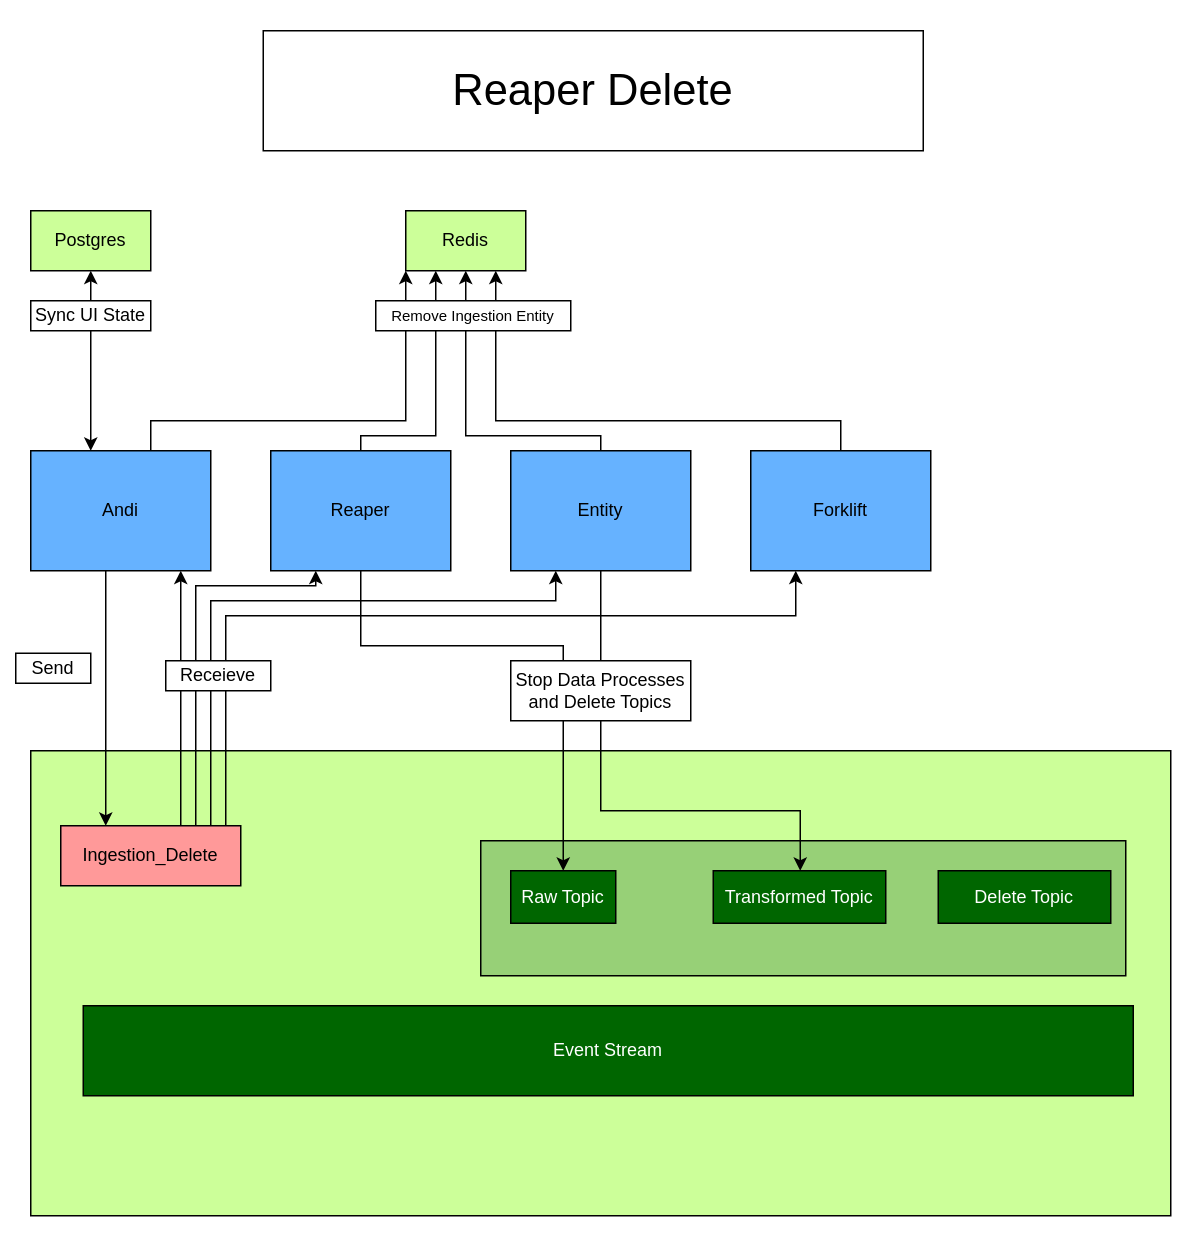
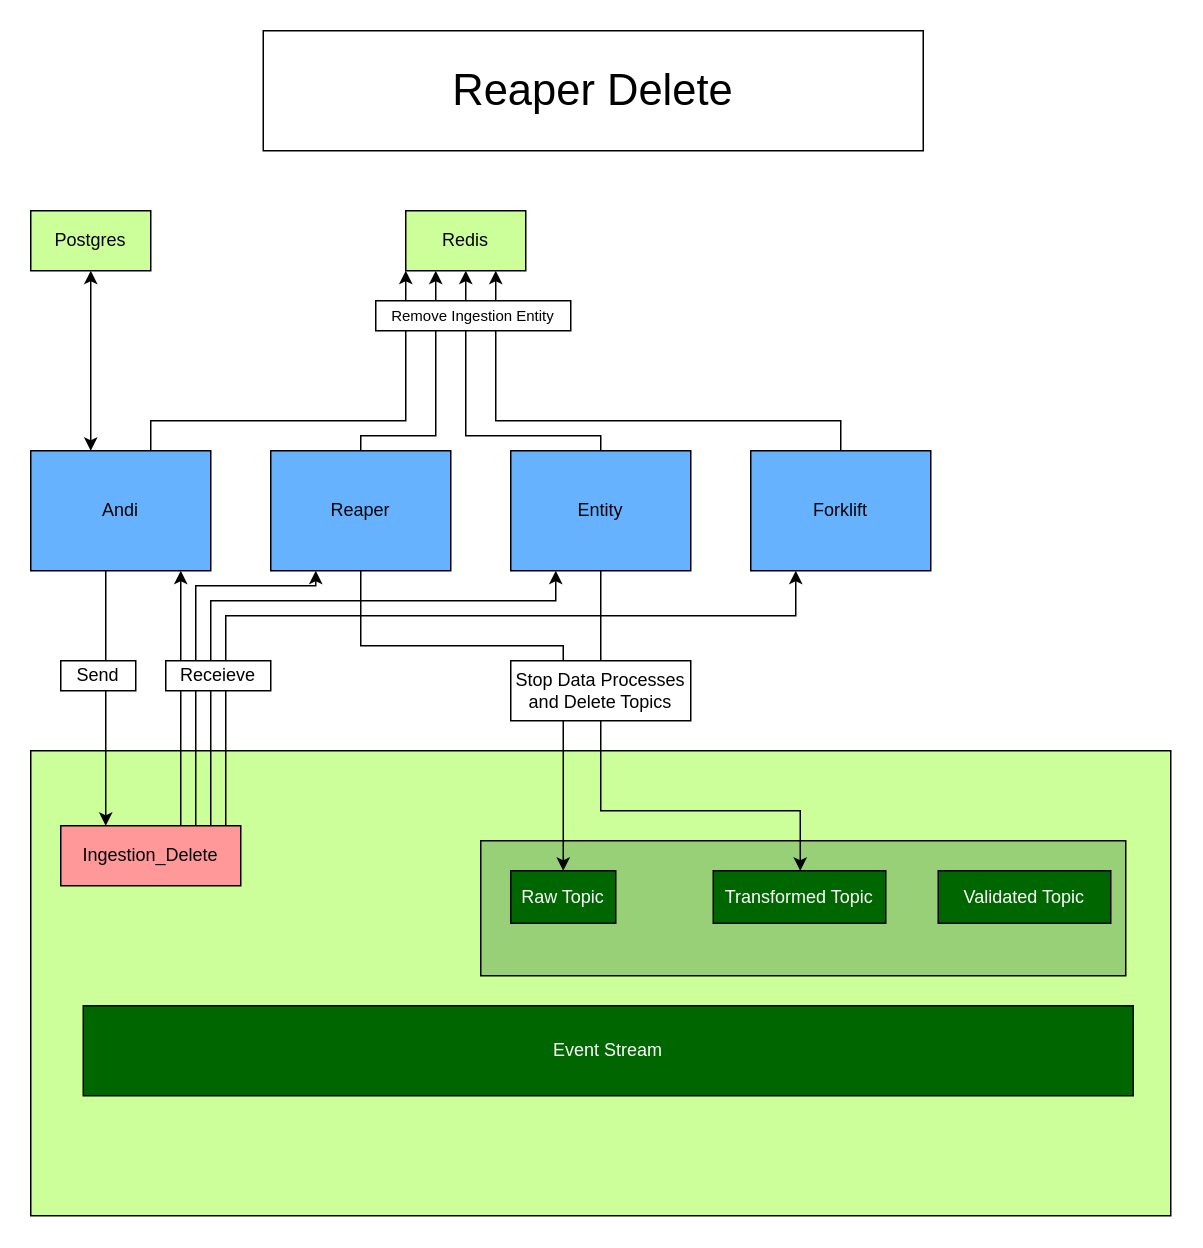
node "Sync UI State": removed
node "Send": moved (53, 668) -> (98, 676)
node "Delete Topic": label "Delete Topic" -> "Validated Topic"
